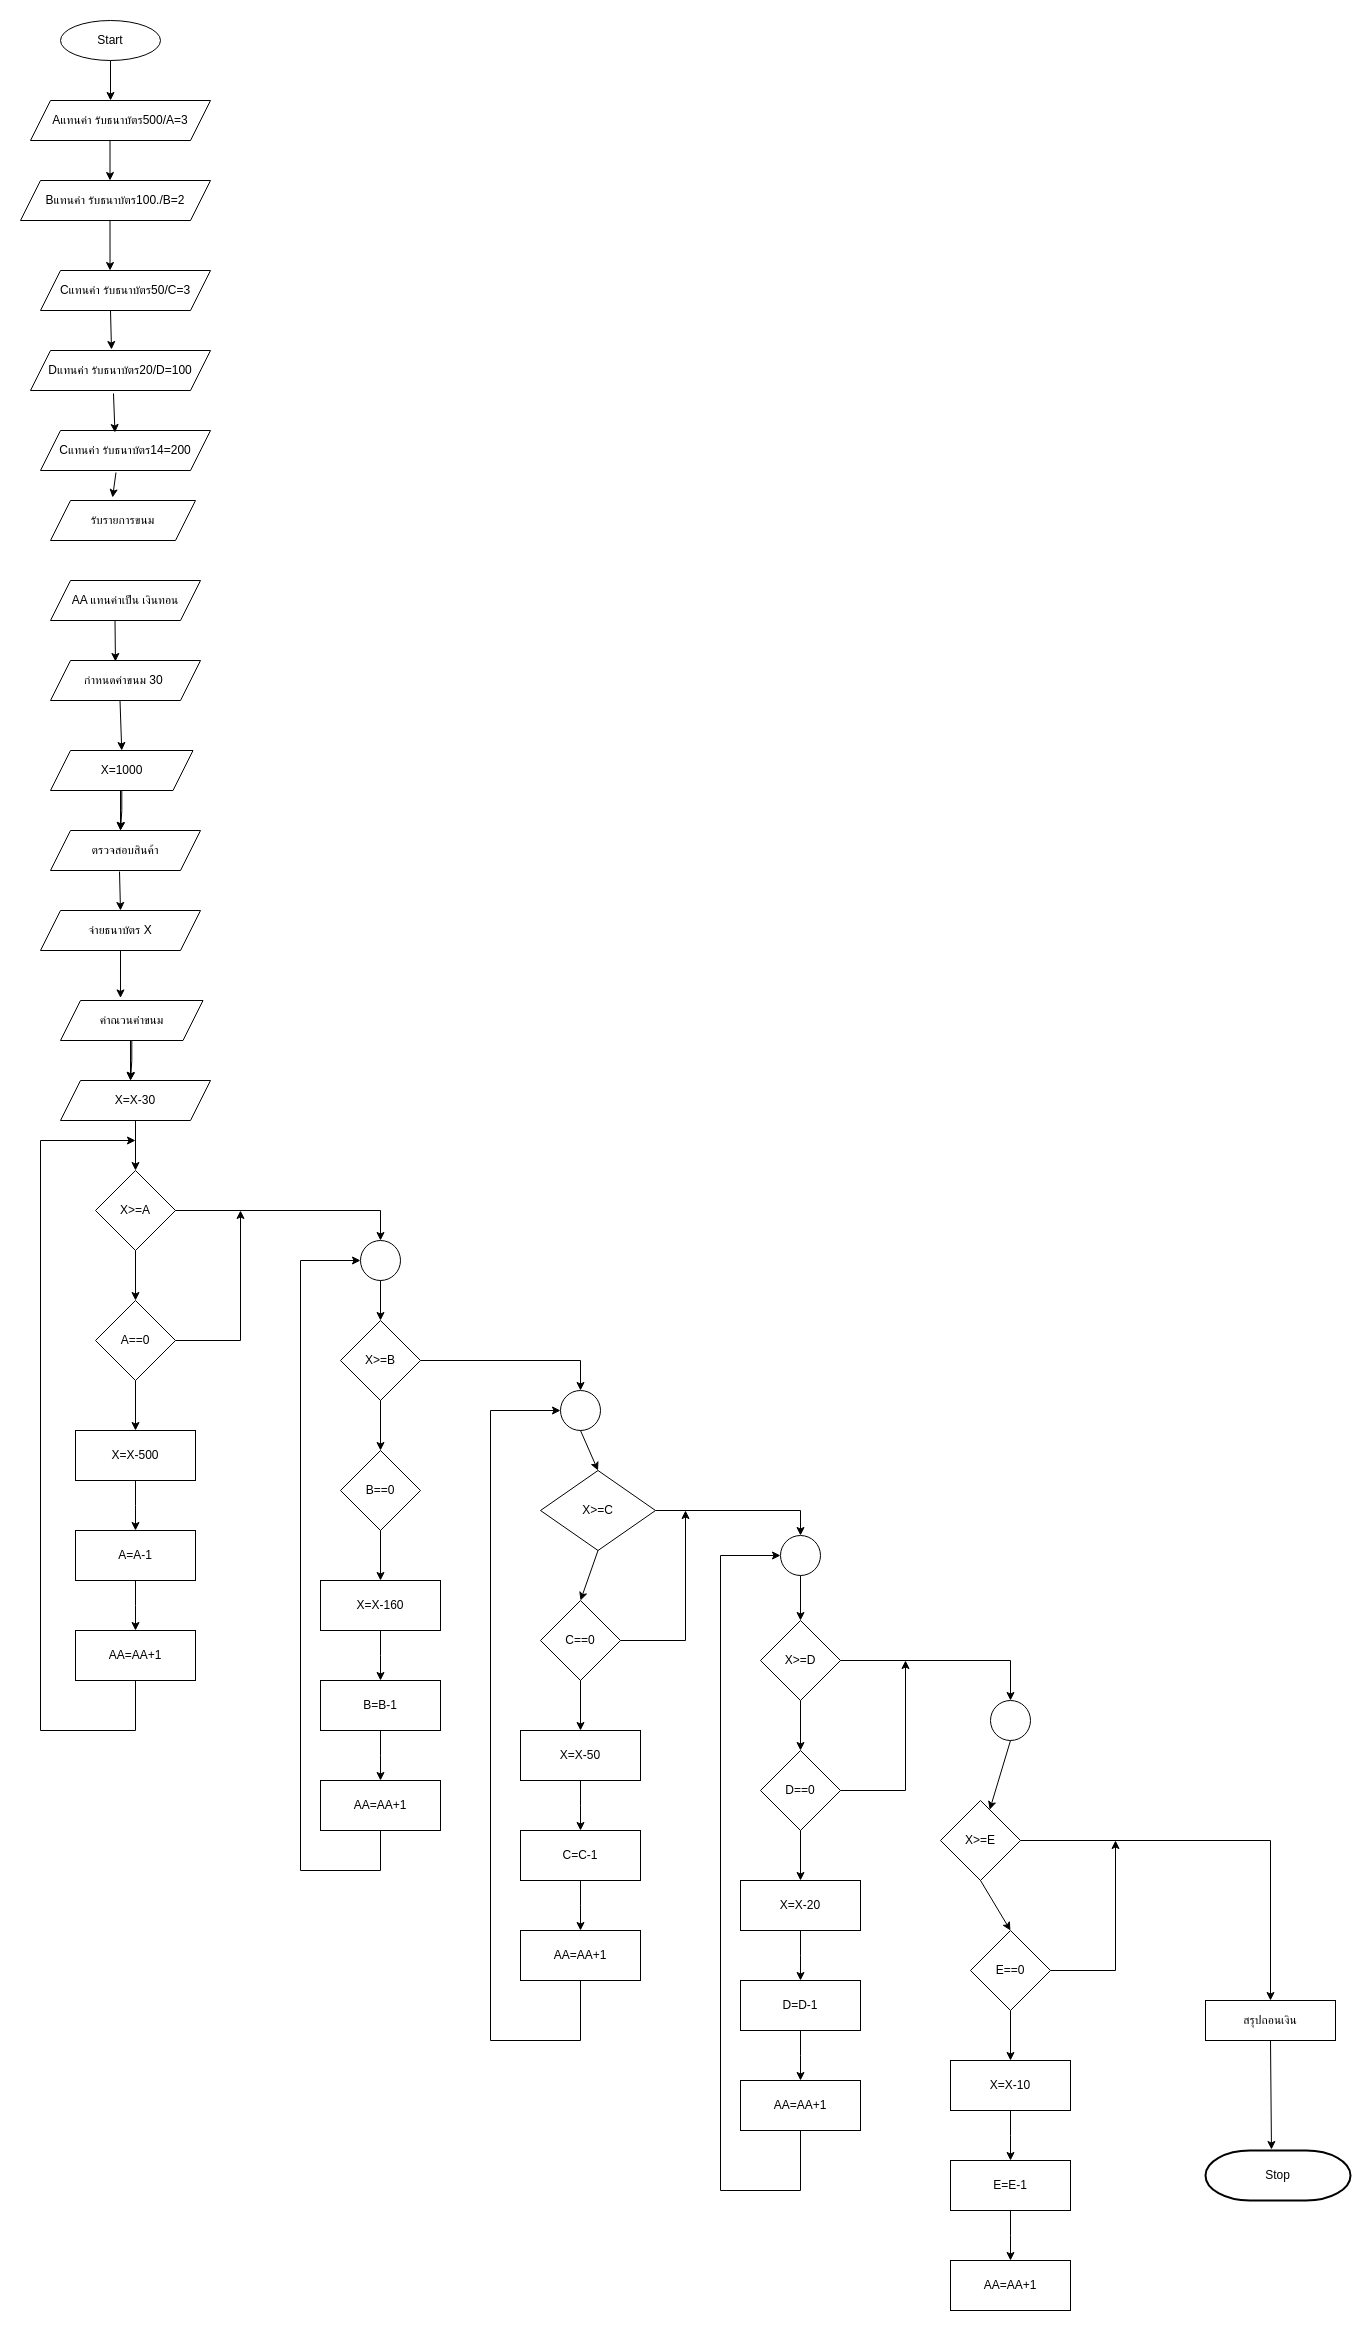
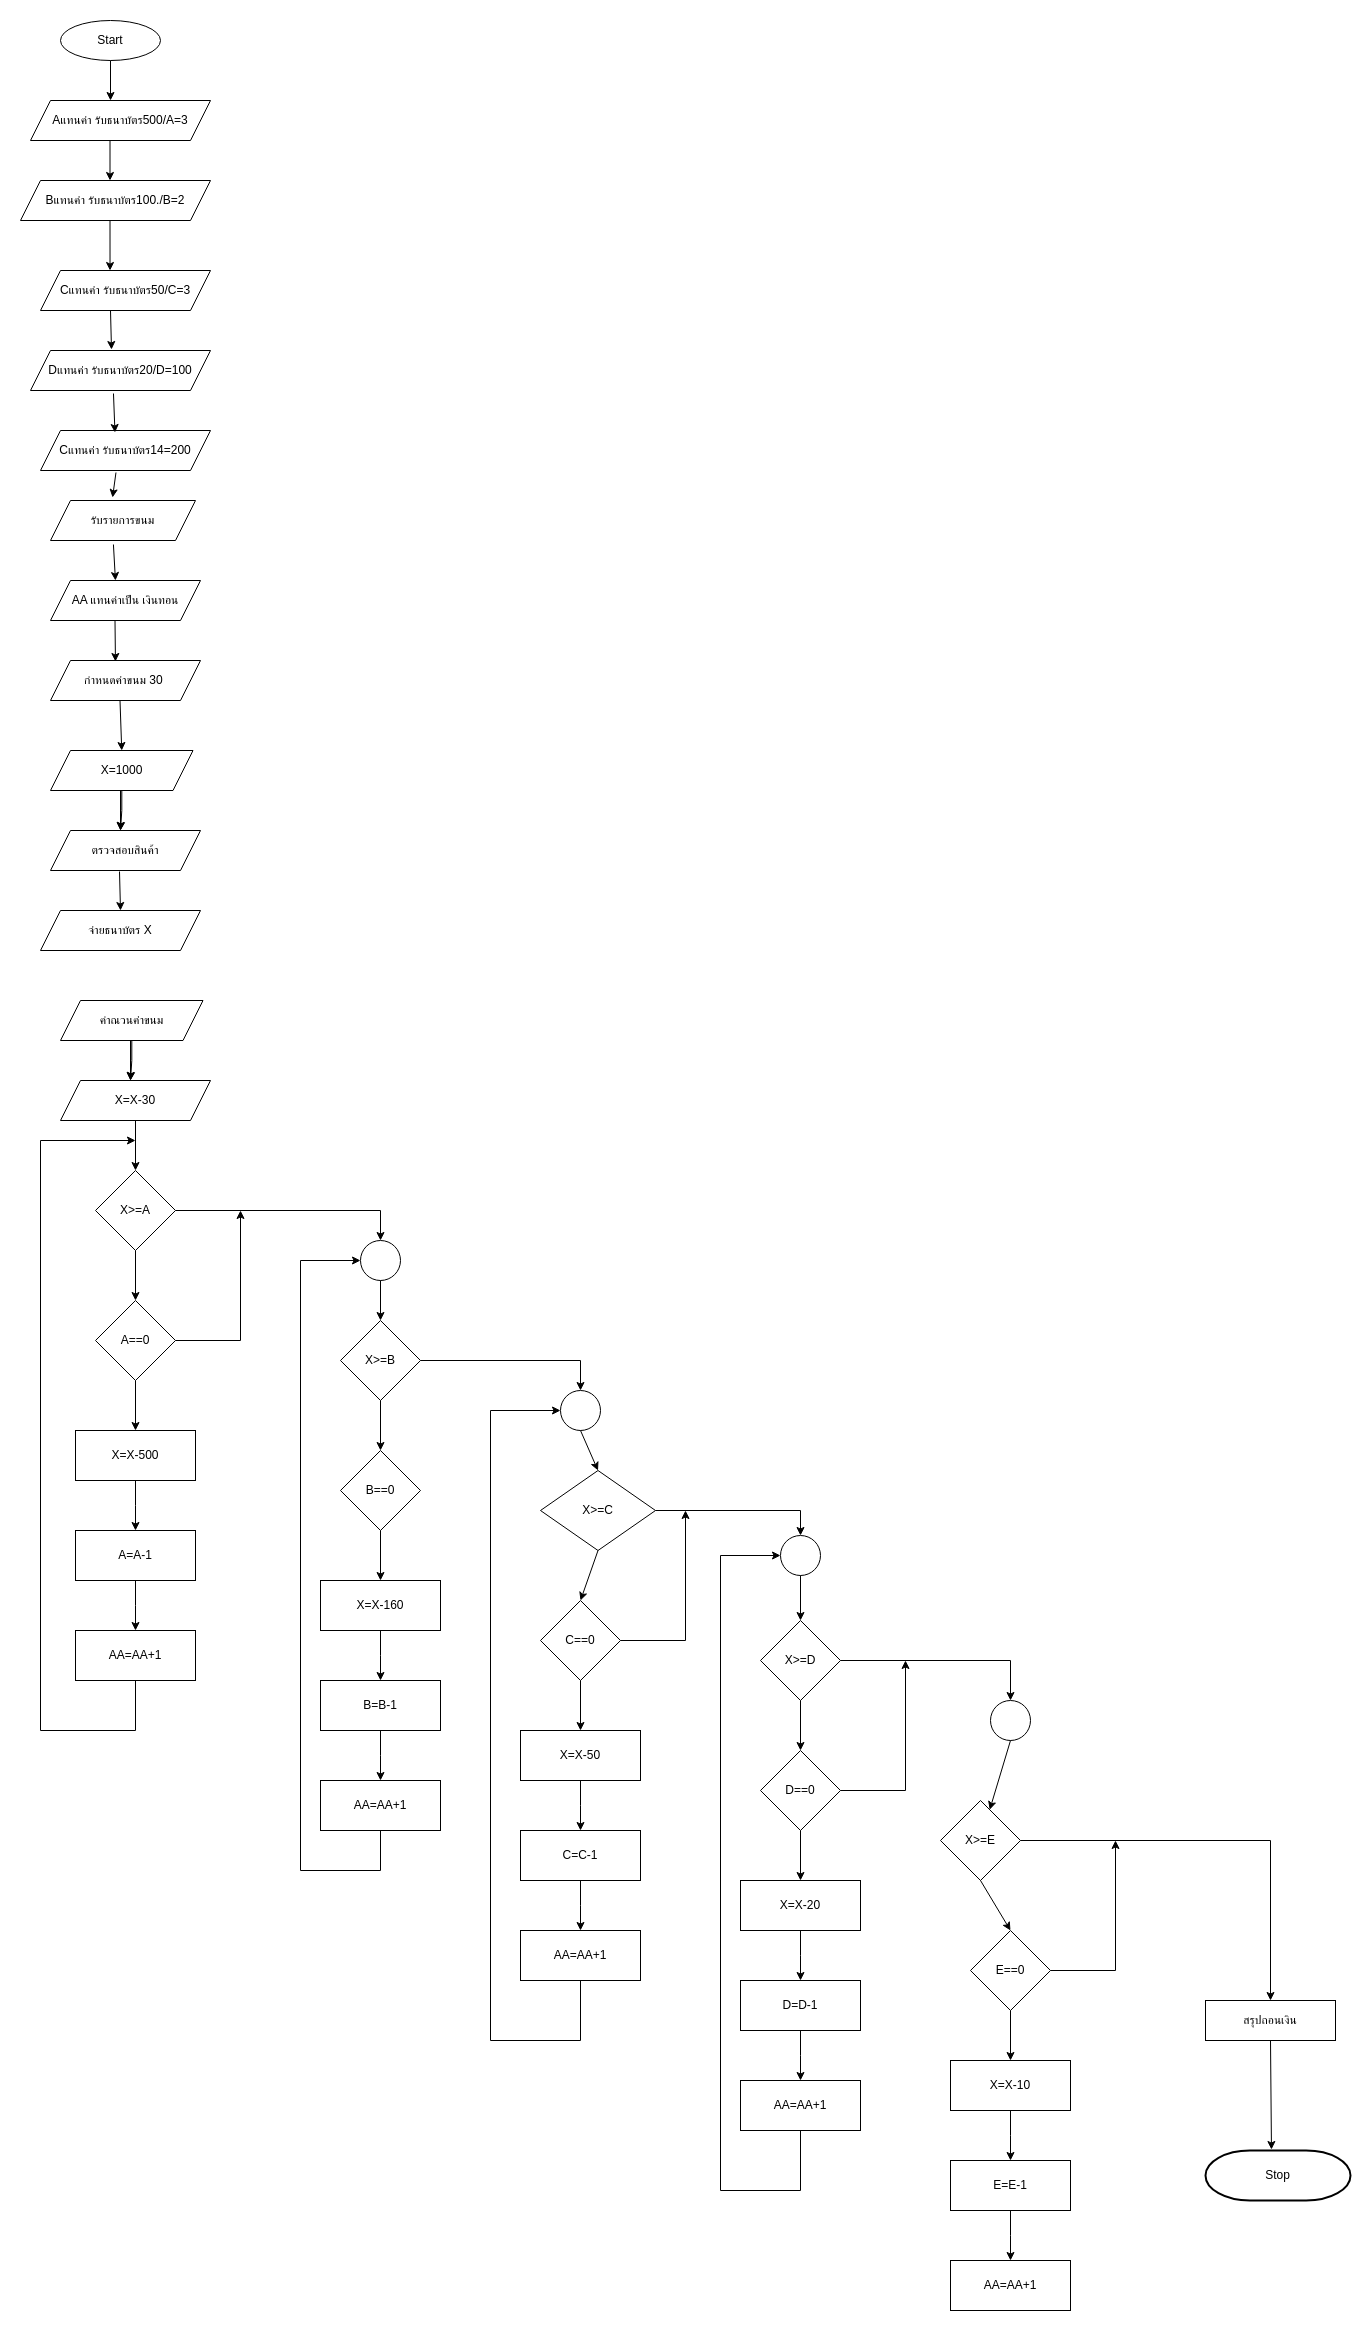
edge "รับรายการขนม" -> "AA แทนค่าเป็น เงินทอน": added
edge "จ่ายธนาบัตร X" -> "คำณวนค่าขนม": removed
